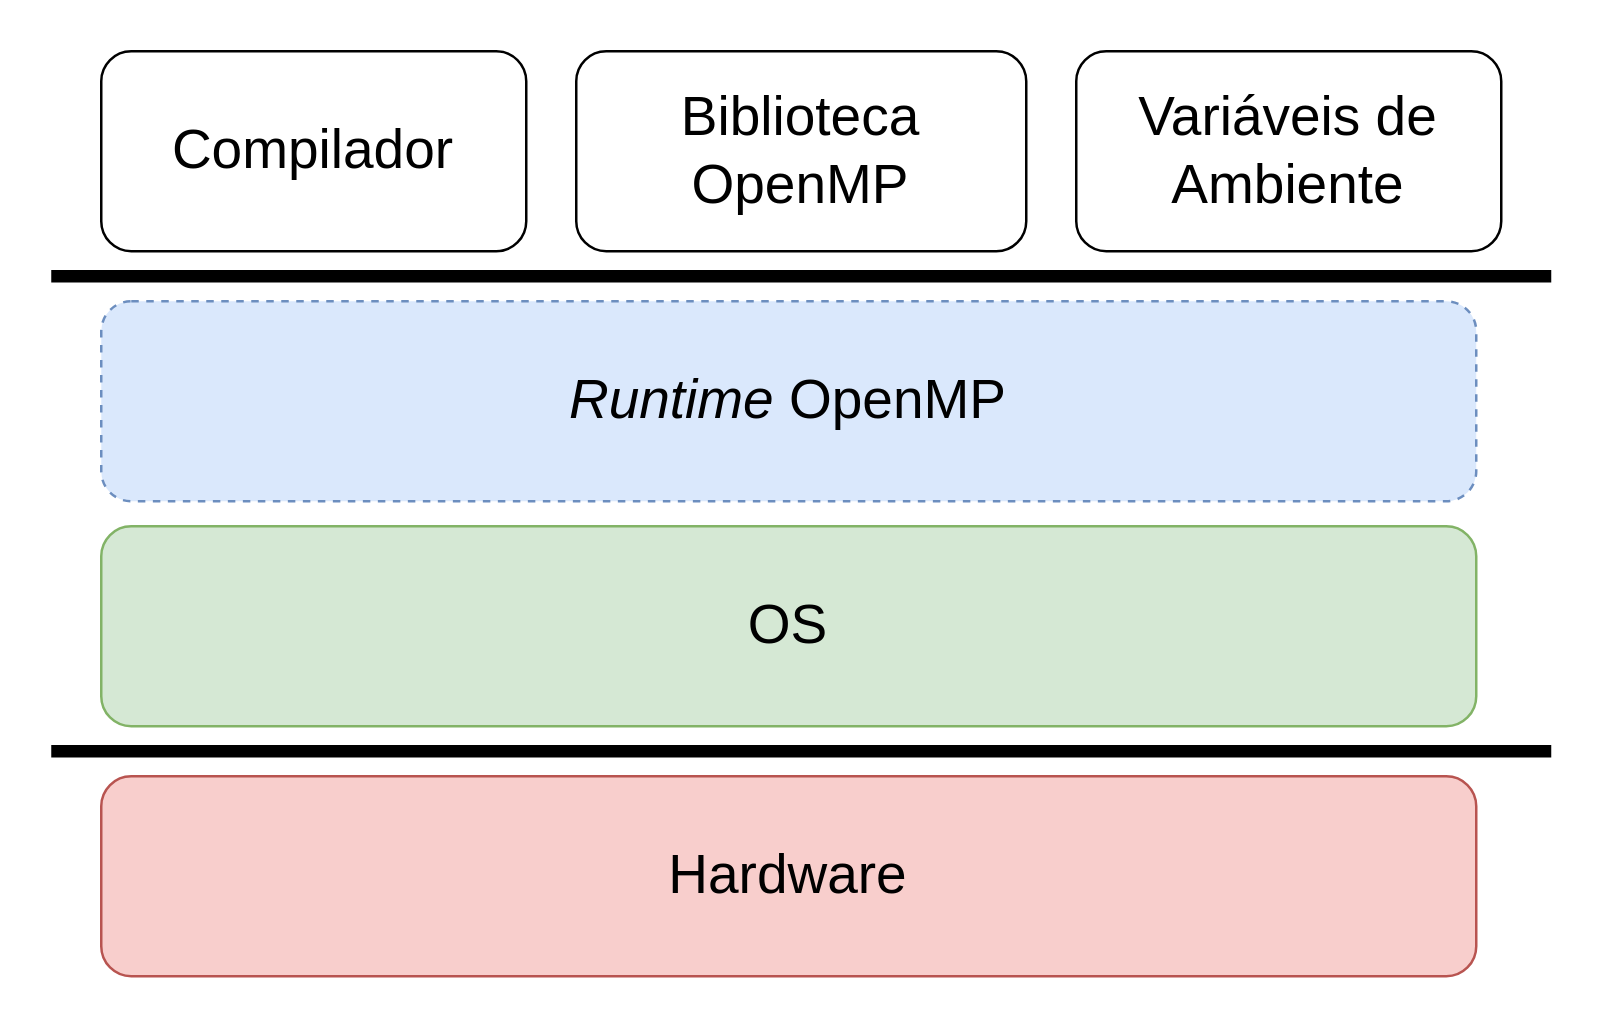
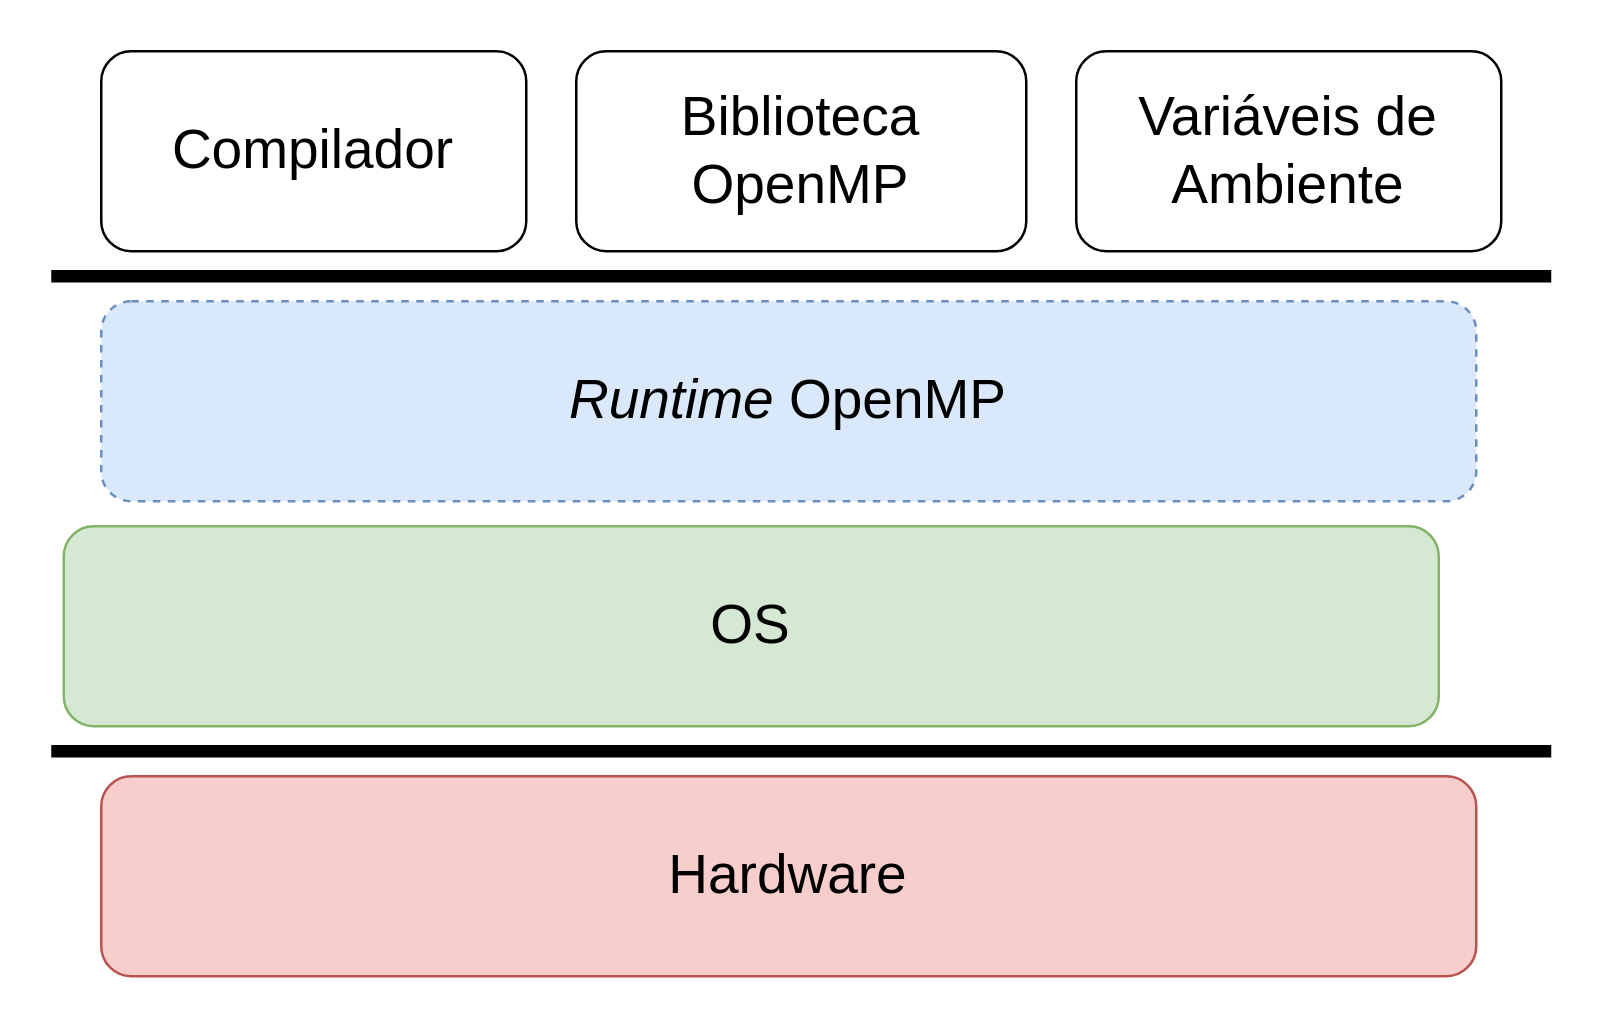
node "OS": moved (789, 626) -> (751, 626)
